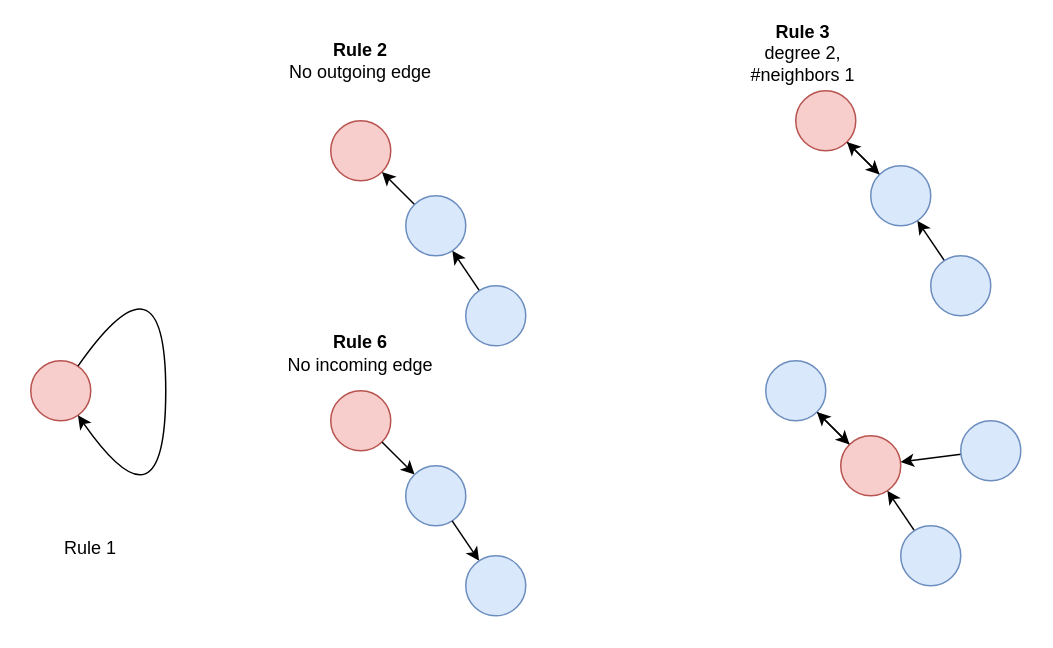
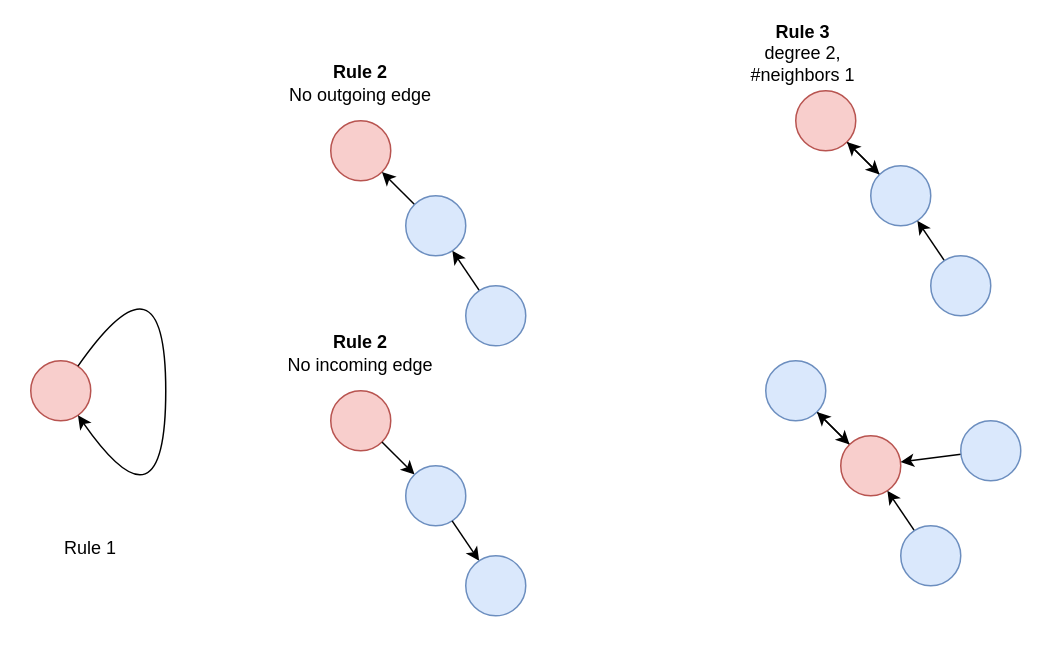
node "Rule 2 No outgoing edge": moved (361, 61) -> (361, 83)
node "Rule 6 No incoming edge": label "Rule 6 No incoming edge" -> "Rule 2 No incoming edge"
